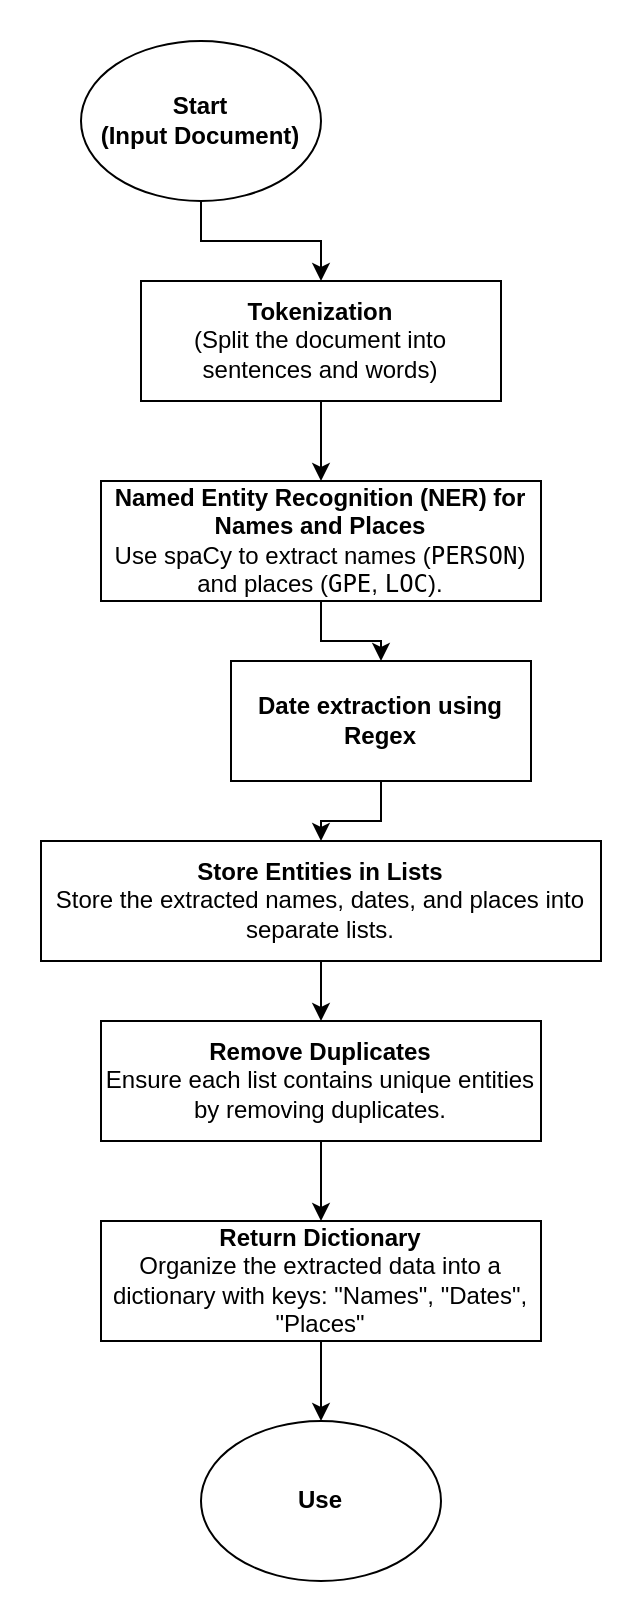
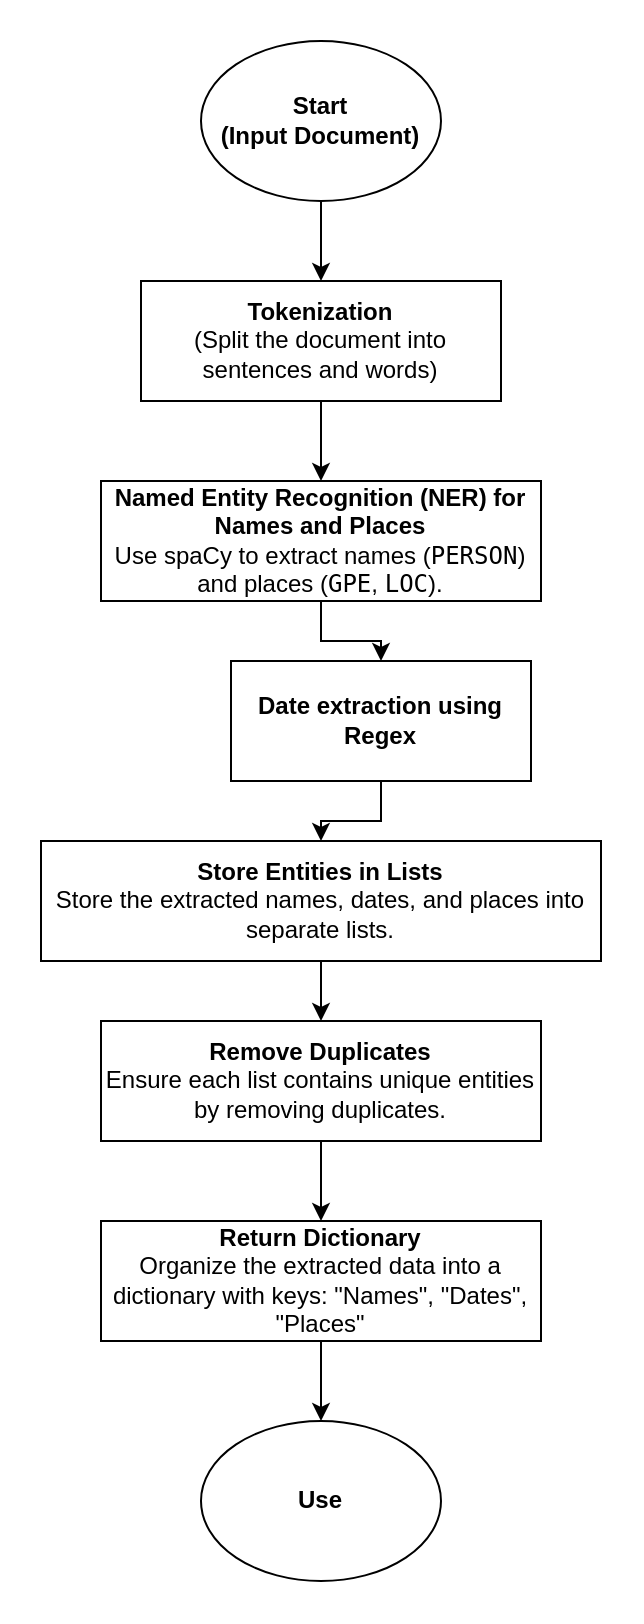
node "Start (Input Document)": moved (201, 121) -> (321, 121)
